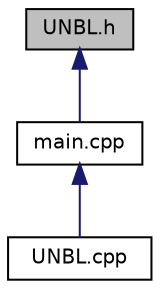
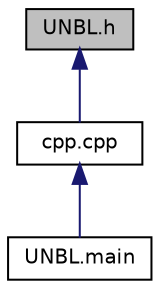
node "main.cpp": label "main.cpp" -> "cpp.cpp"
node "UNBL.cpp": label "UNBL.cpp" -> "UNBL.main"
